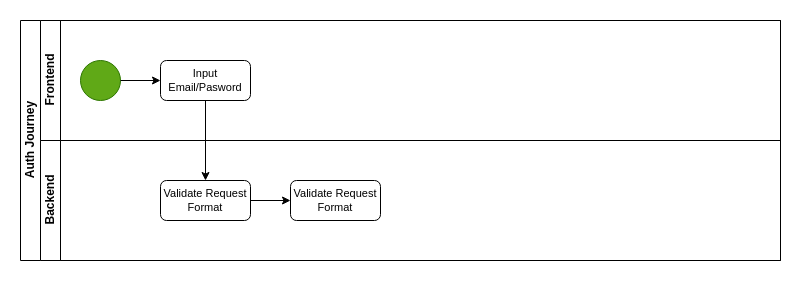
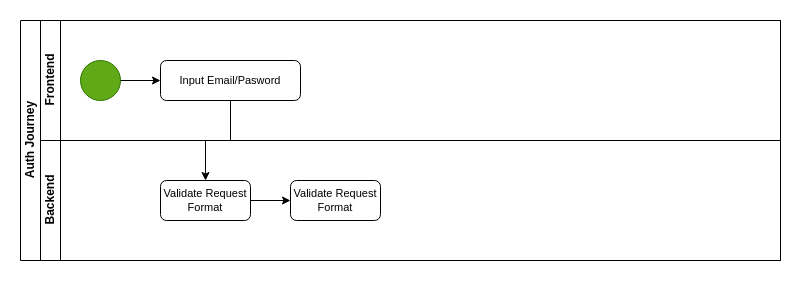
node "Input Email/Pasword": size 90x40 -> 140x40
